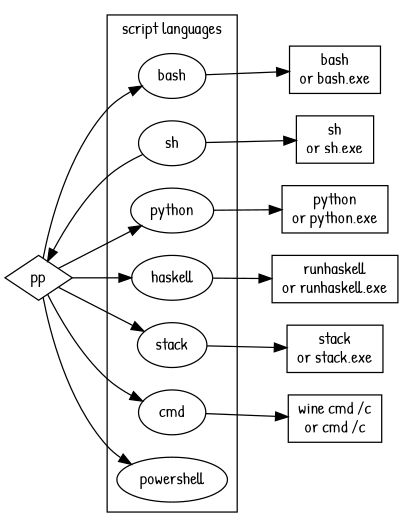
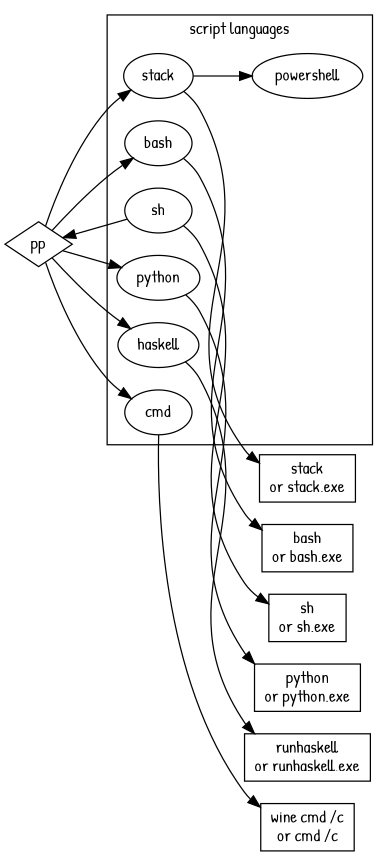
edge "pp" -> "powershell": now "stack" -> "powershell"
